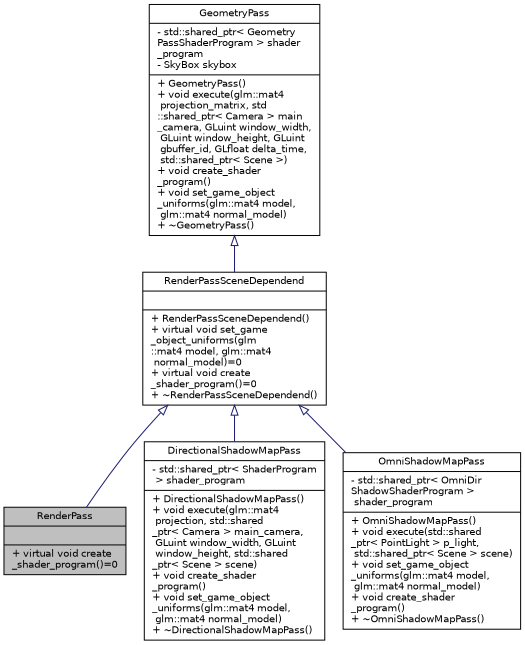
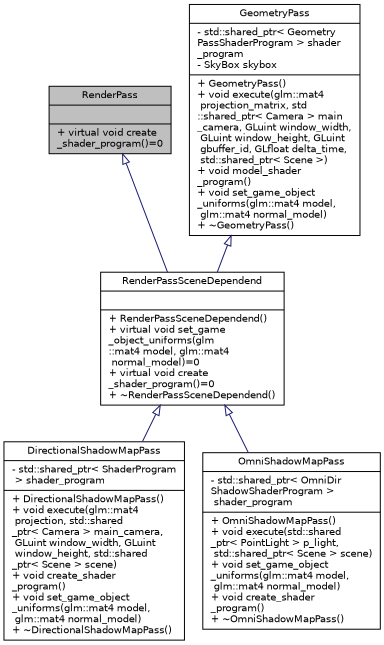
node "GeometryPass": text "+ void create_shader" -> "+ void model_shader"
edge "RenderPass" -> "RenderPassSceneDependend": reversed
